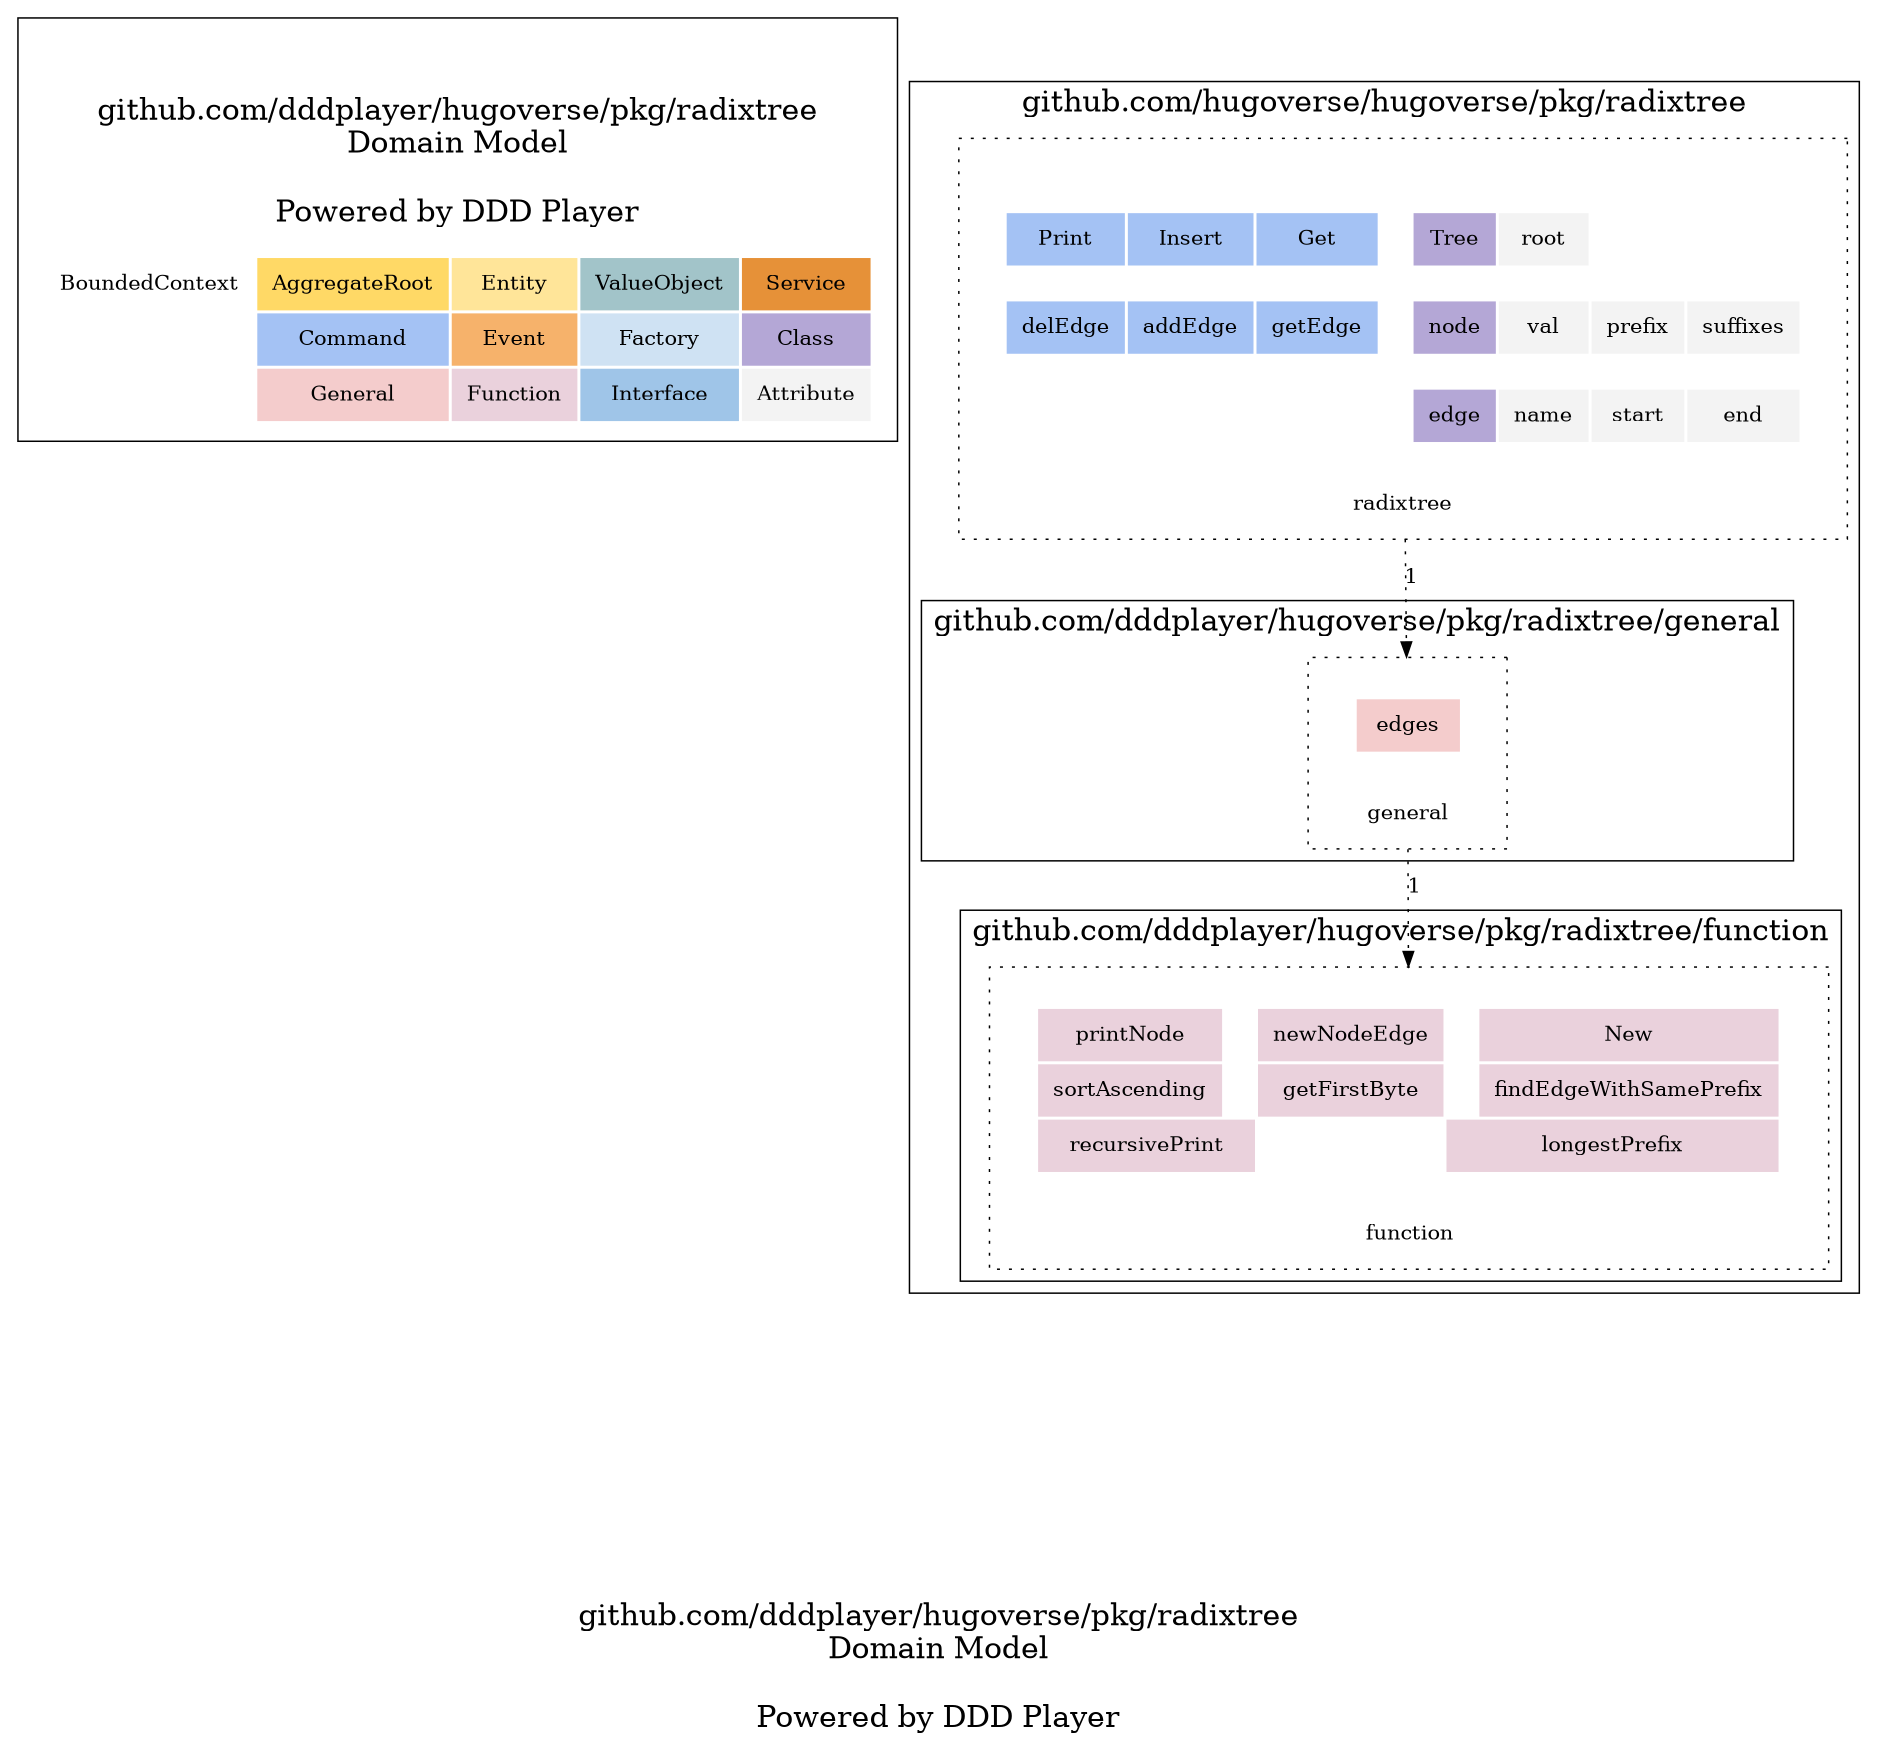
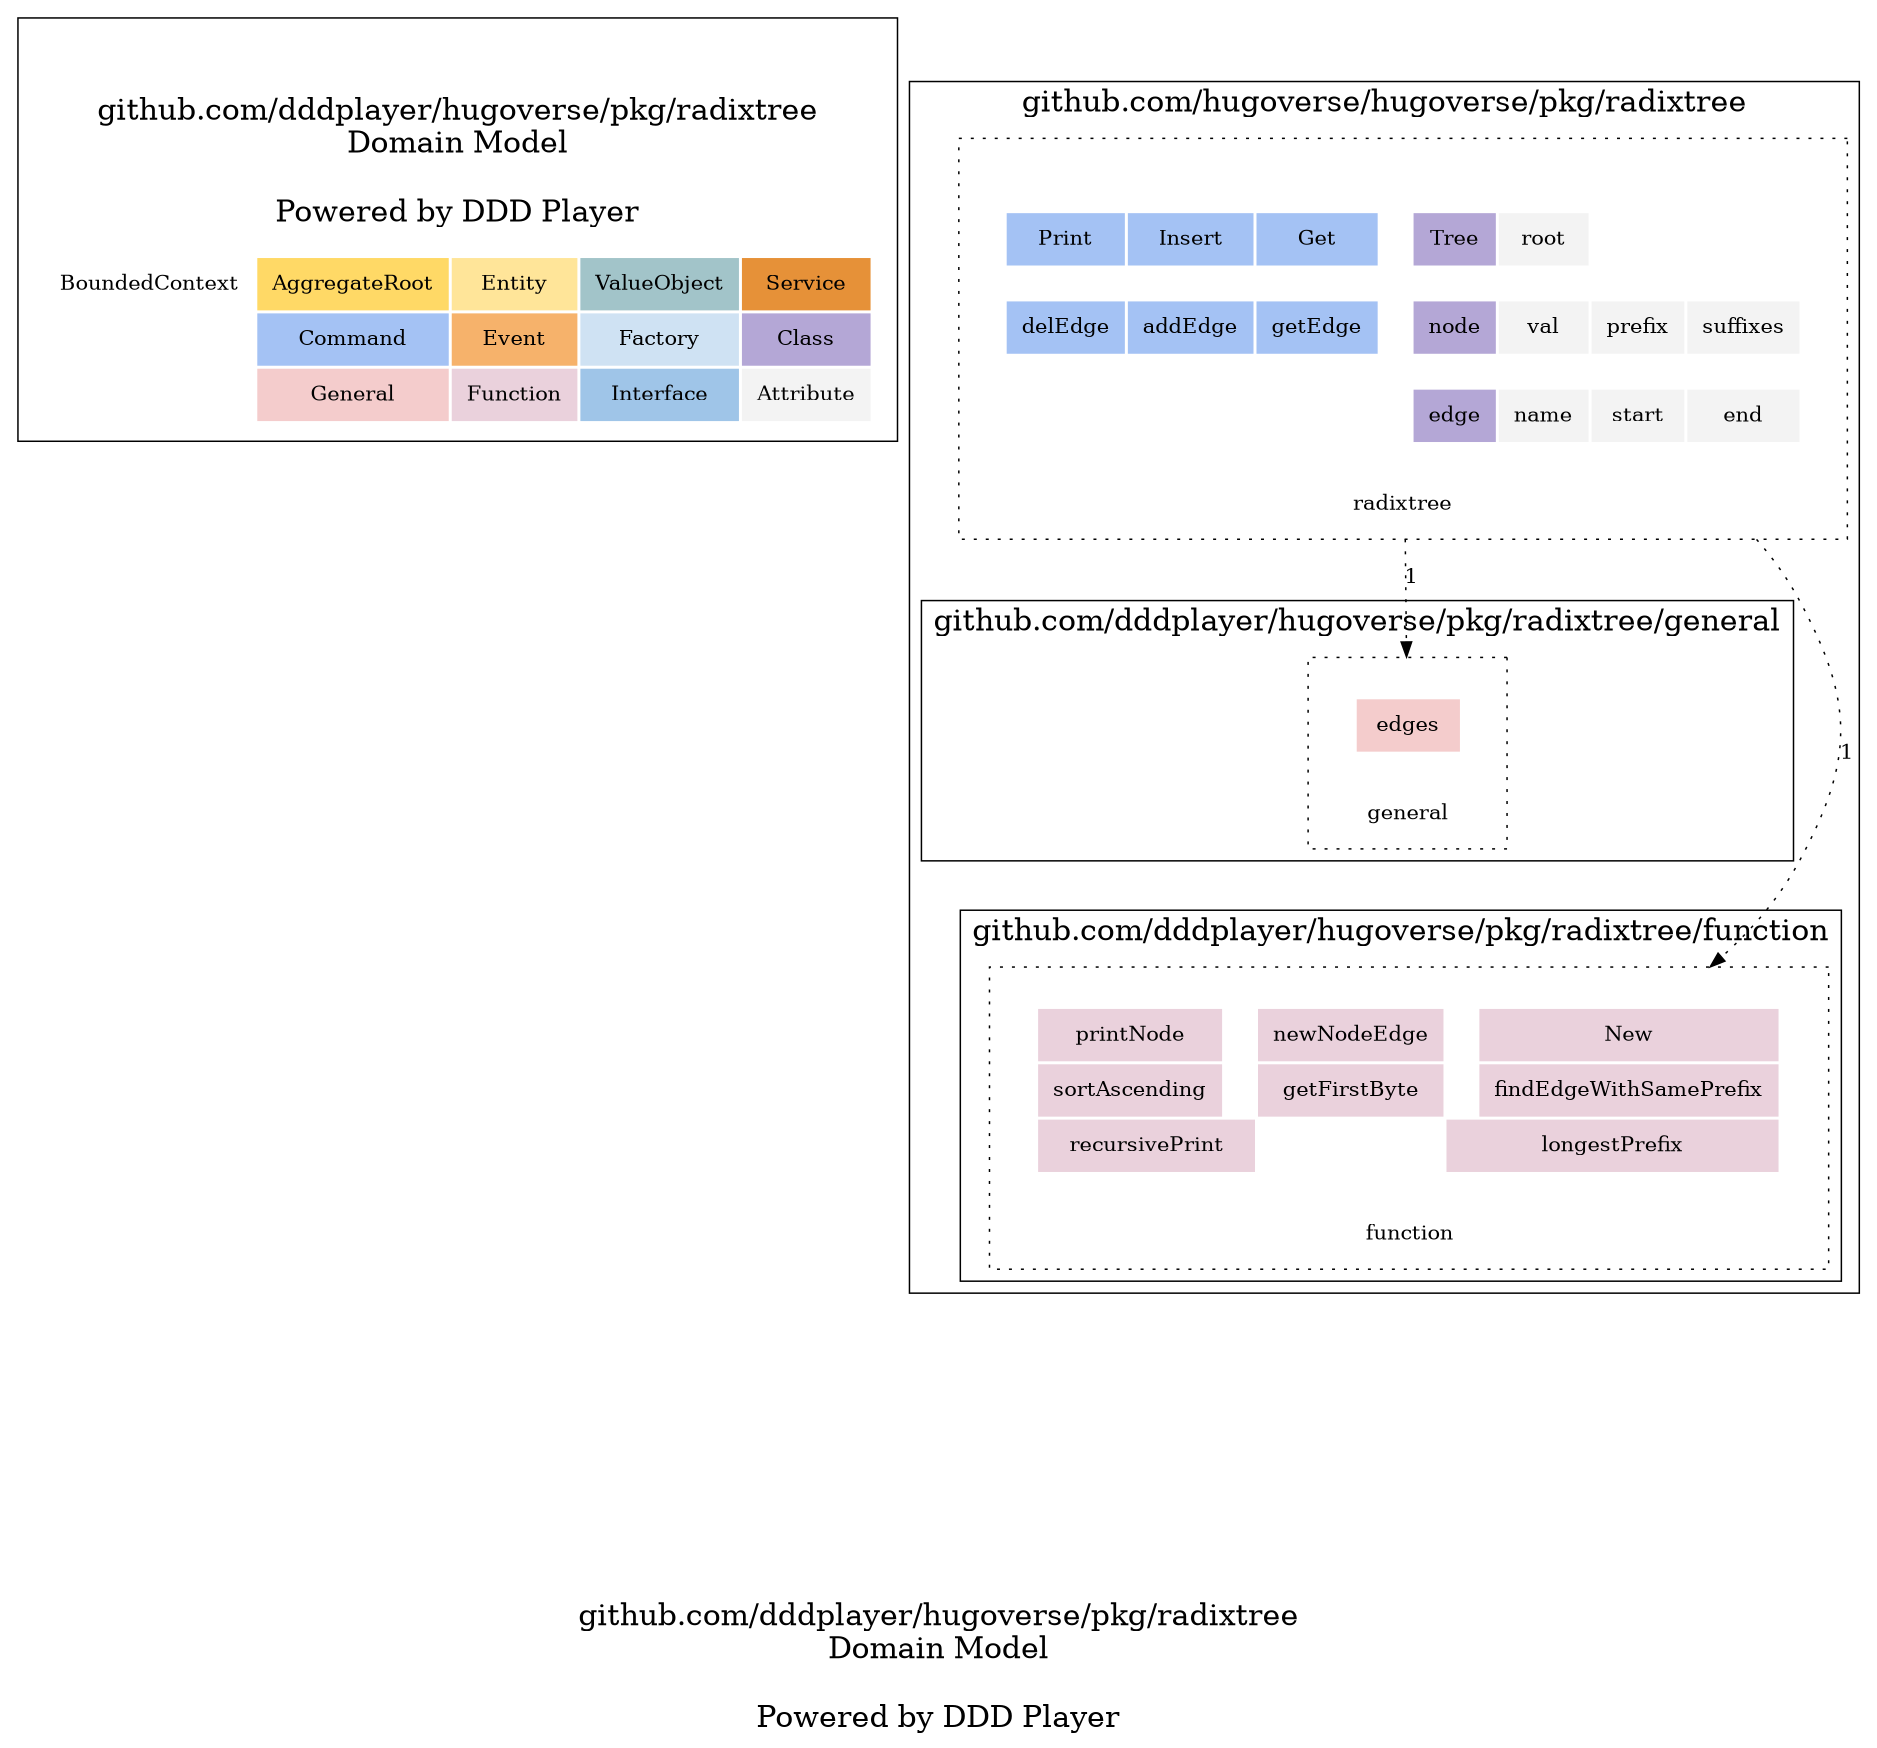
edge "edges" -> "printNode": now "Print" -> "printNode"
